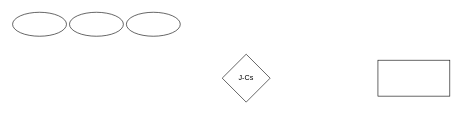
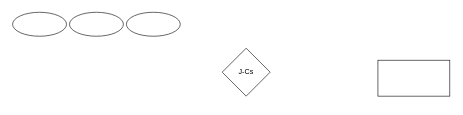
node "J-Cs": moved (246, 78) -> (246, 72)
